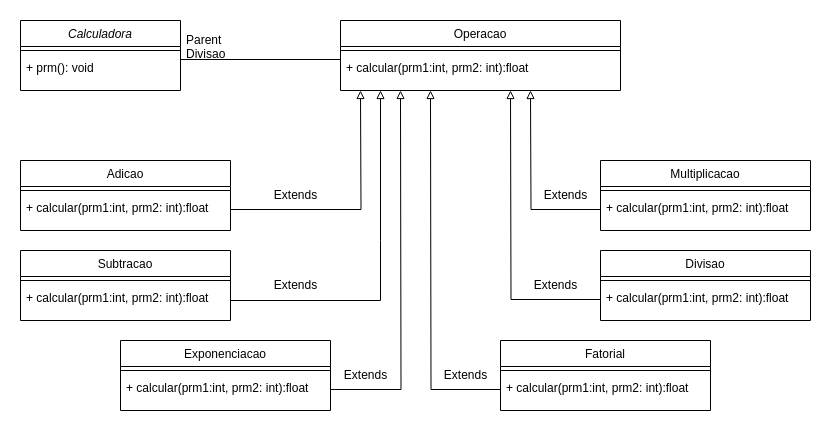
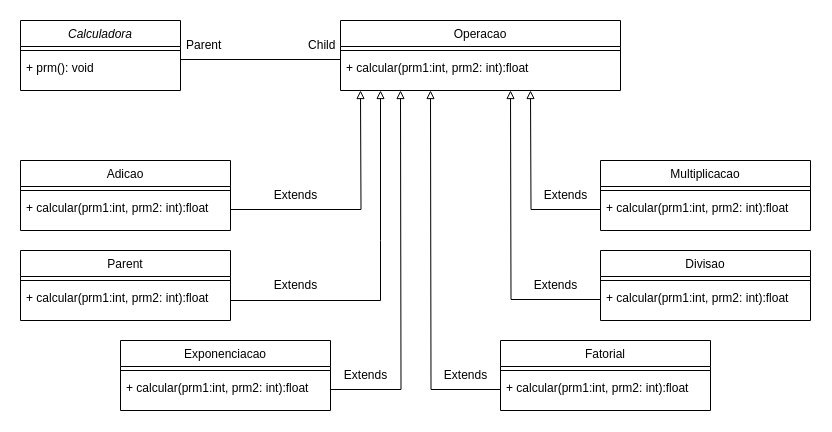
node "Parent Divisao": label "Parent Divisao" -> "Parent Child"
node "Subtracao": label "Subtracao" -> "Parent"
